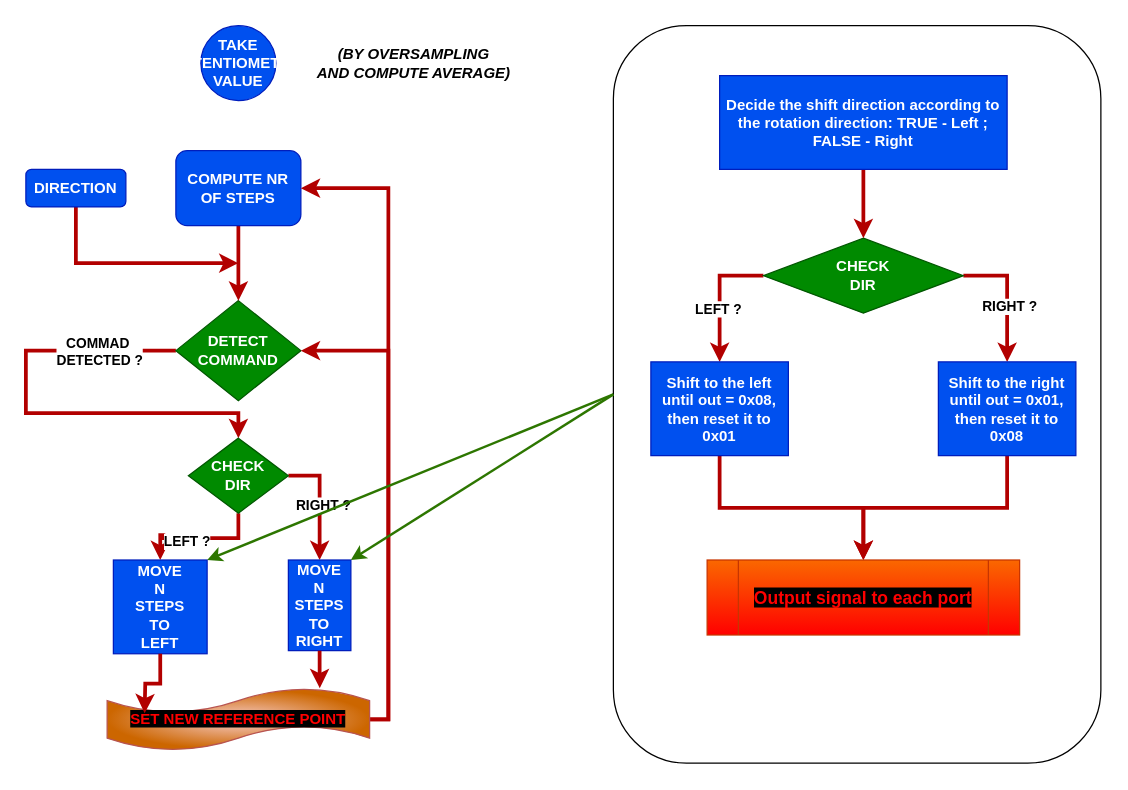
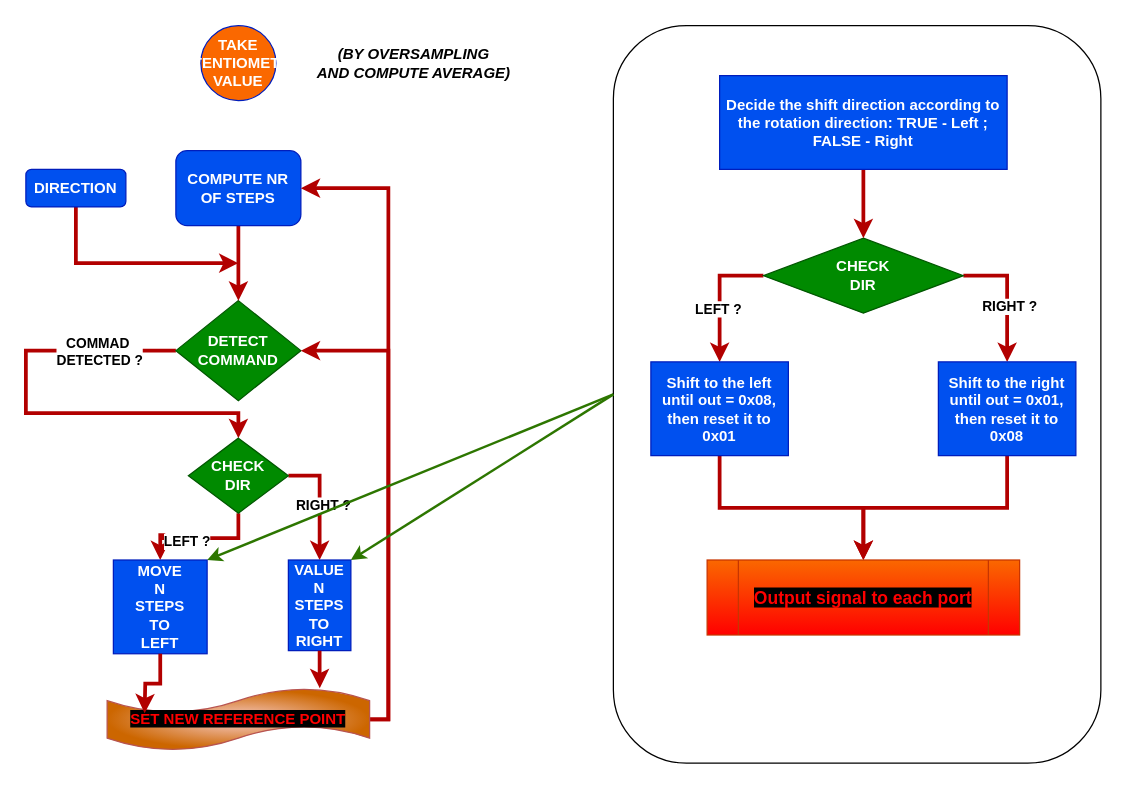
node "TAKE POTENTIOMETER VALUE": fillcolor #0050ef -> #fa6800
node "MOVE N STEPS TO RIGHT": label "MOVE N STEPS TO RIGHT" -> "VALUE N STEPS TO RIGHT"
